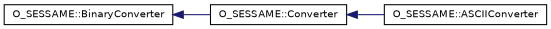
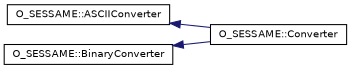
edge "O_SESSAME::ASCIIConverter" -> "O_SESSAME::Converter": reversed
